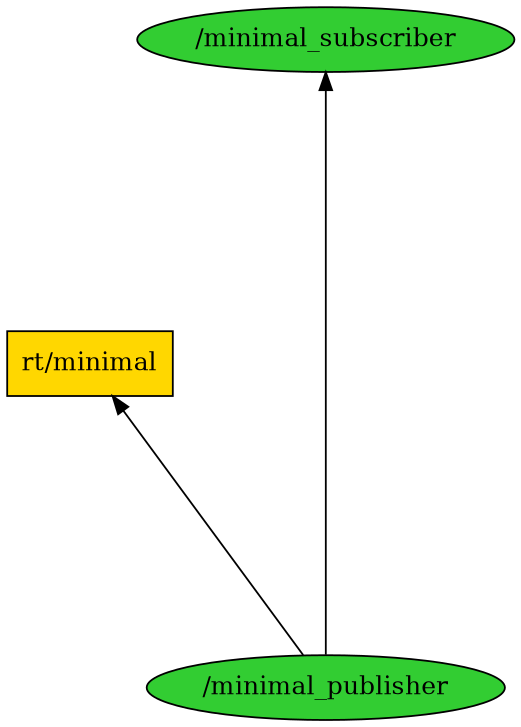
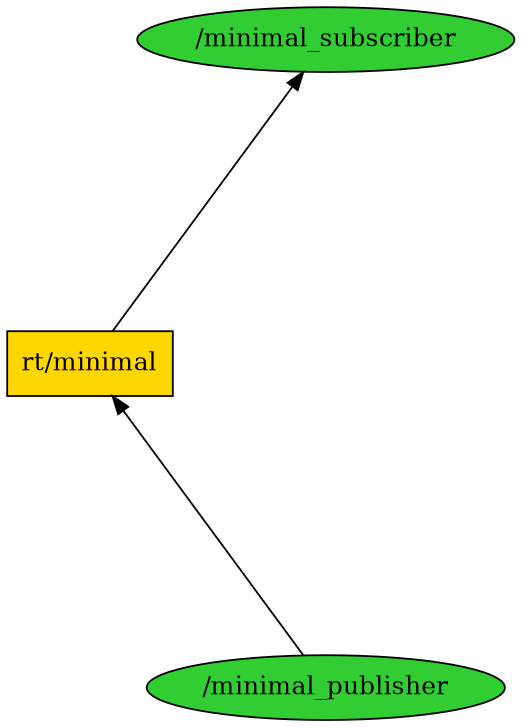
edge "/minimal_publisher" -> "/minimal_subscriber": now "rt/minimal" -> "/minimal_subscriber"
